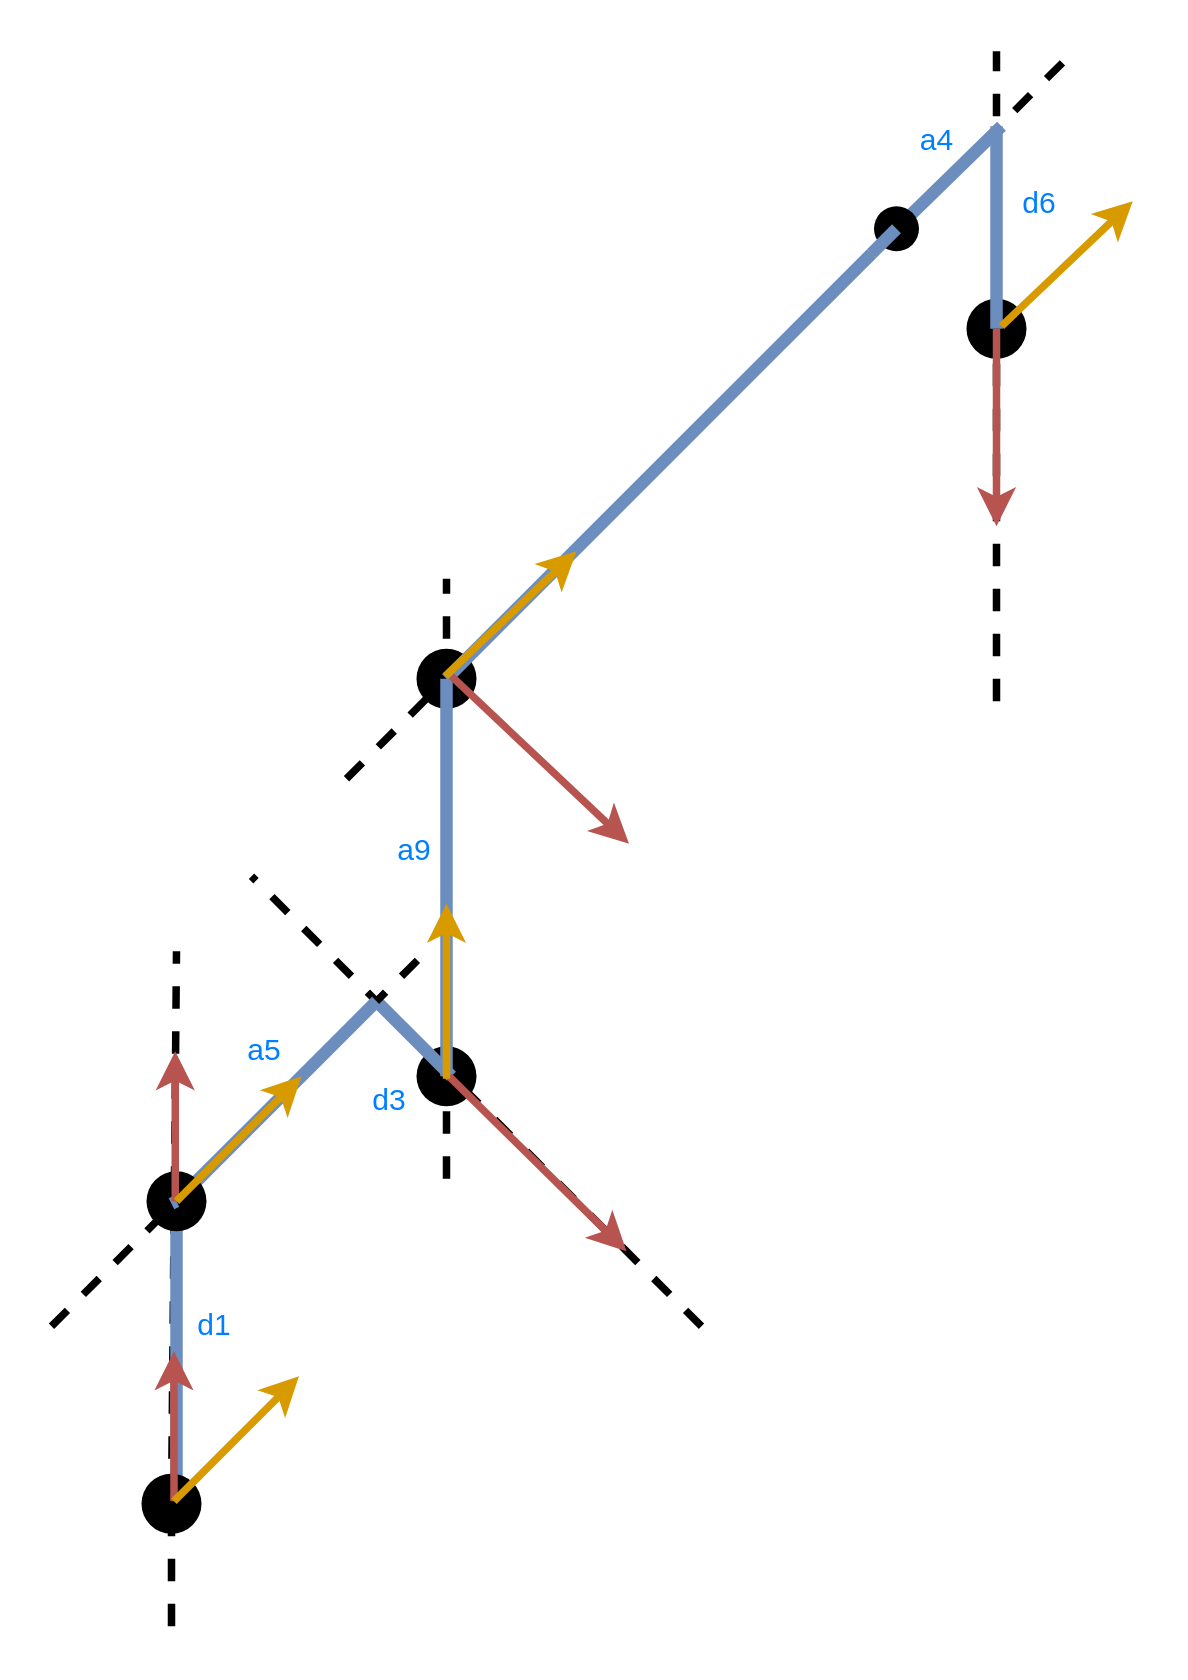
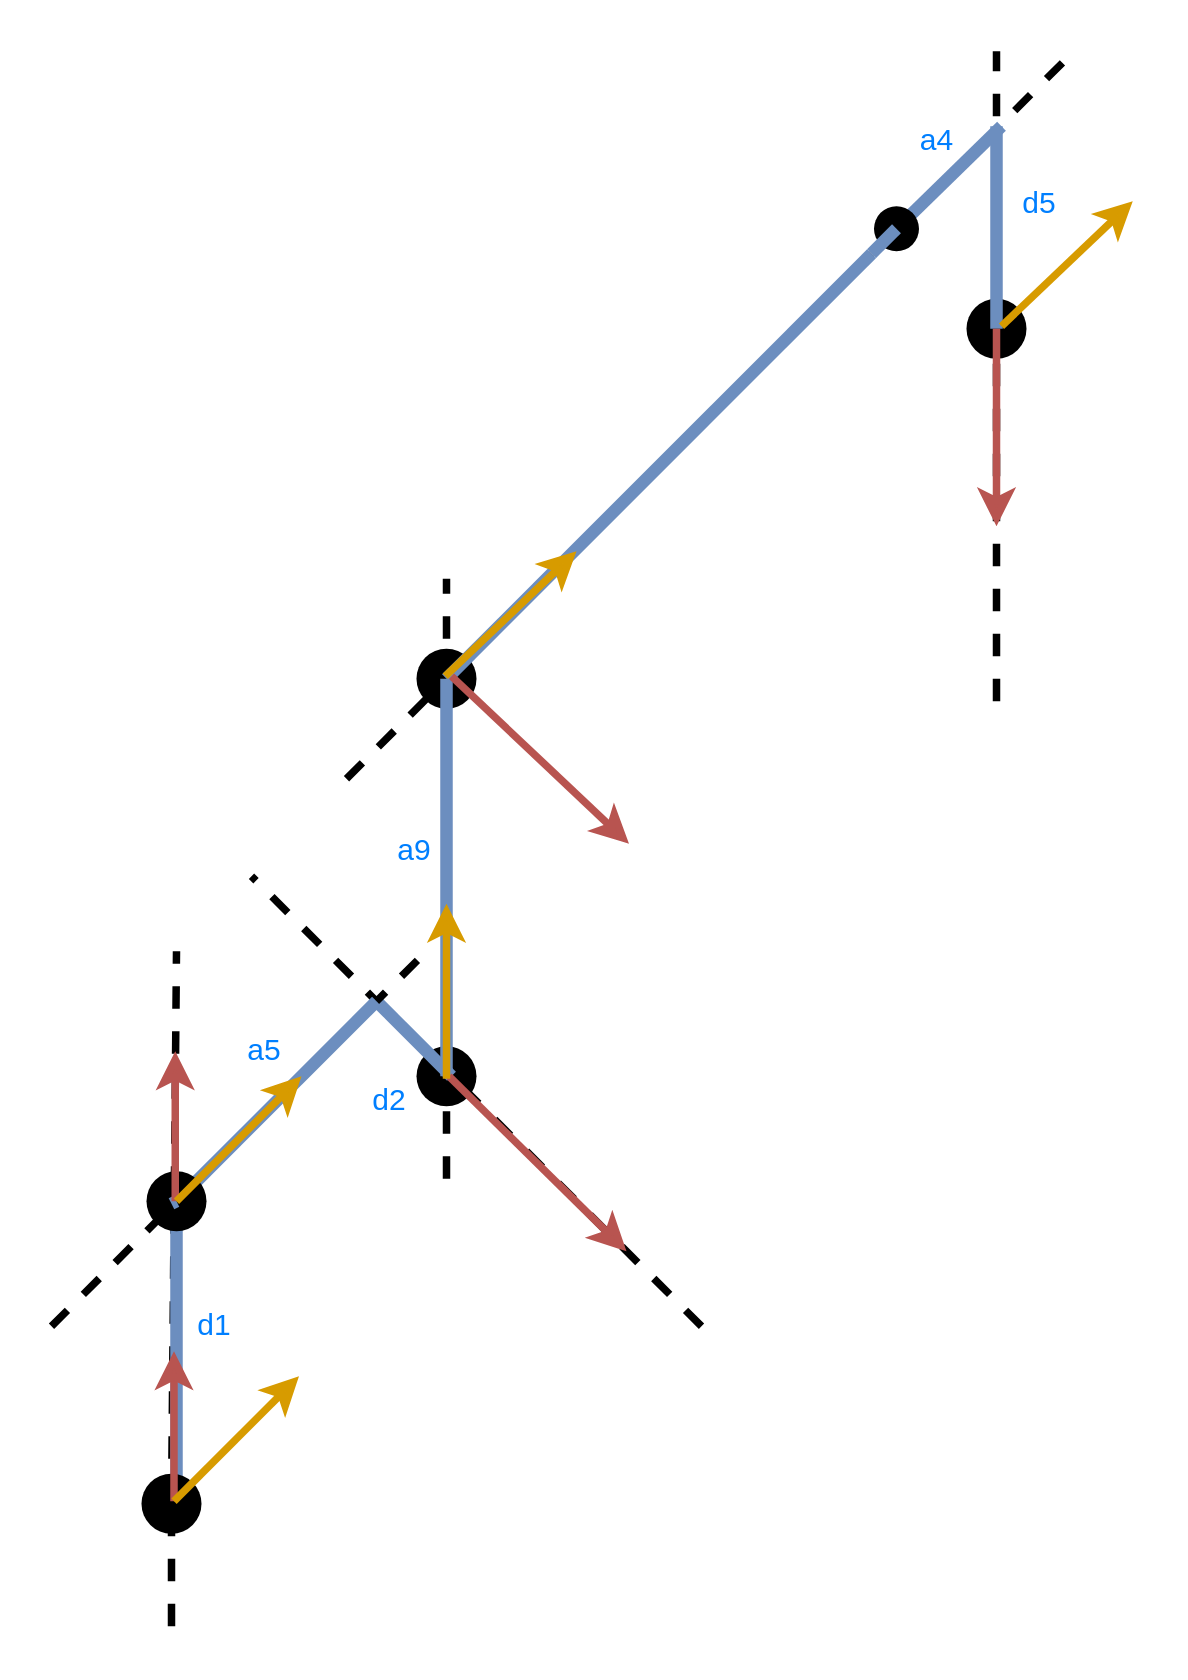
node "d6": label "d6" -> "d5"
node "d3": label "d3" -> "d2"
